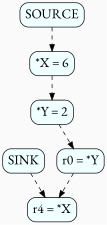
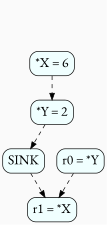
node "SOURCE": removed
edge "*Y = 2" -> "r0 = *Y": now "*Y = 2" -> "SINK"
node "r4 = *X": label "r4 = *X" -> "r1 = *X"
